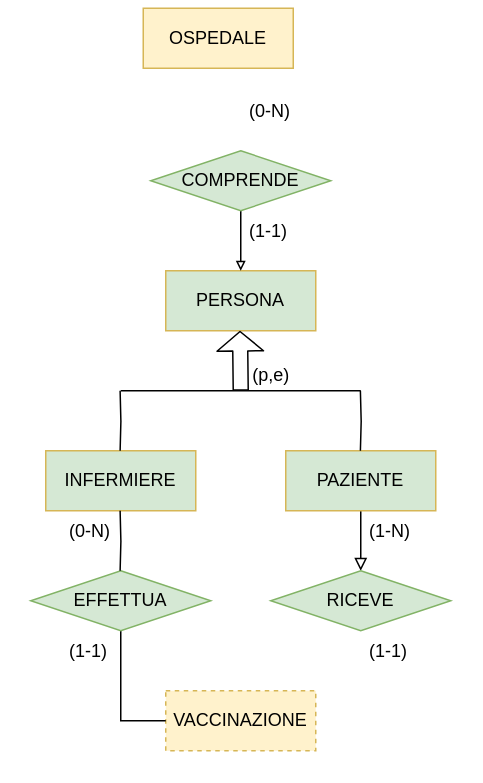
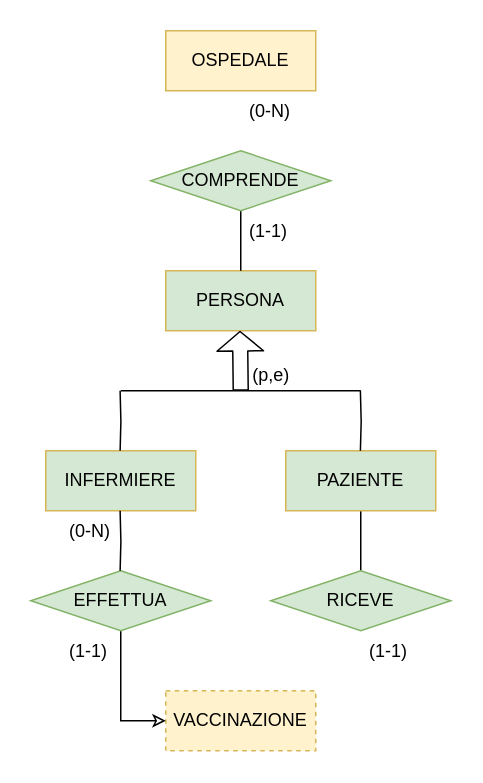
node "OSPEDALE": moved (218, 38) -> (241, 61)
edge "COMPRENDE" -> "PERSONA": arrowhead block -> none
node "(1-N)": removed
edge "PAZIENTE" -> "RICEVE": arrowhead block -> none
edge "EFFETTUA" -- "VACCINAZIONE": arrowhead none -> classic
